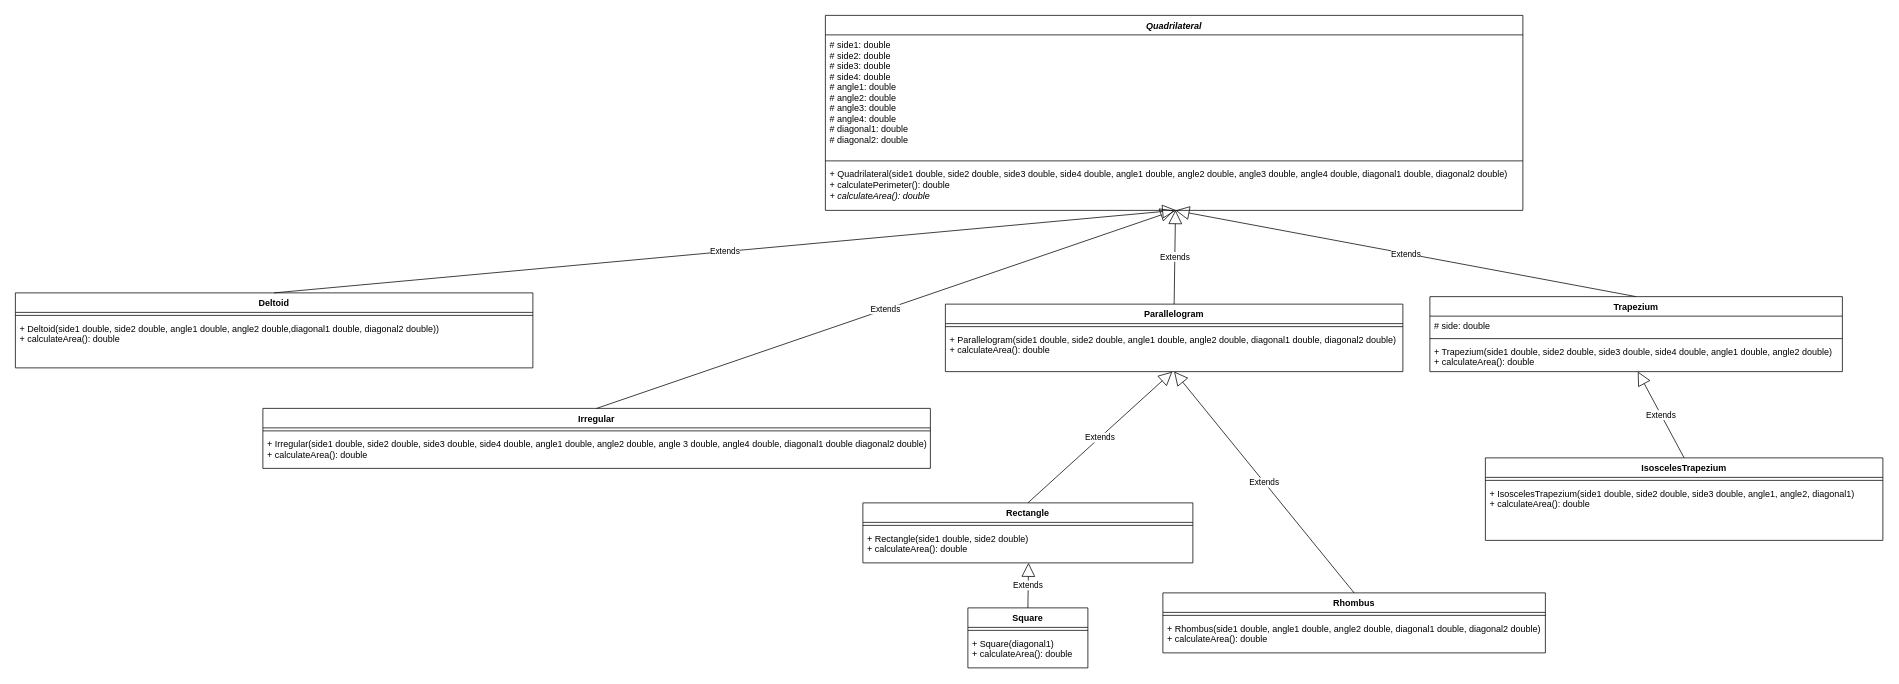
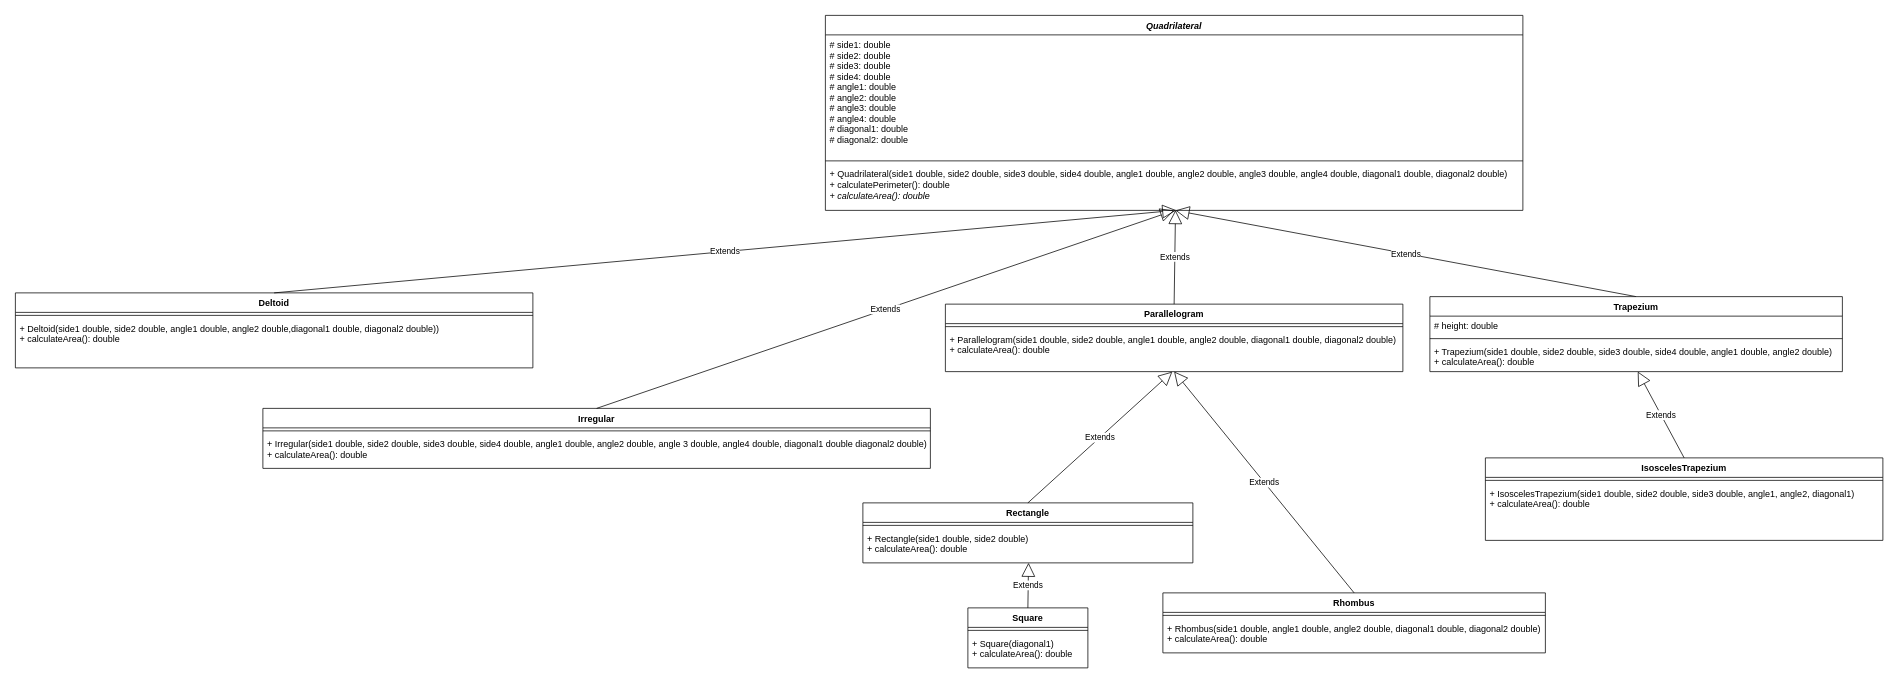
node "# side: double": label "# side: double" -> "# height: double"
